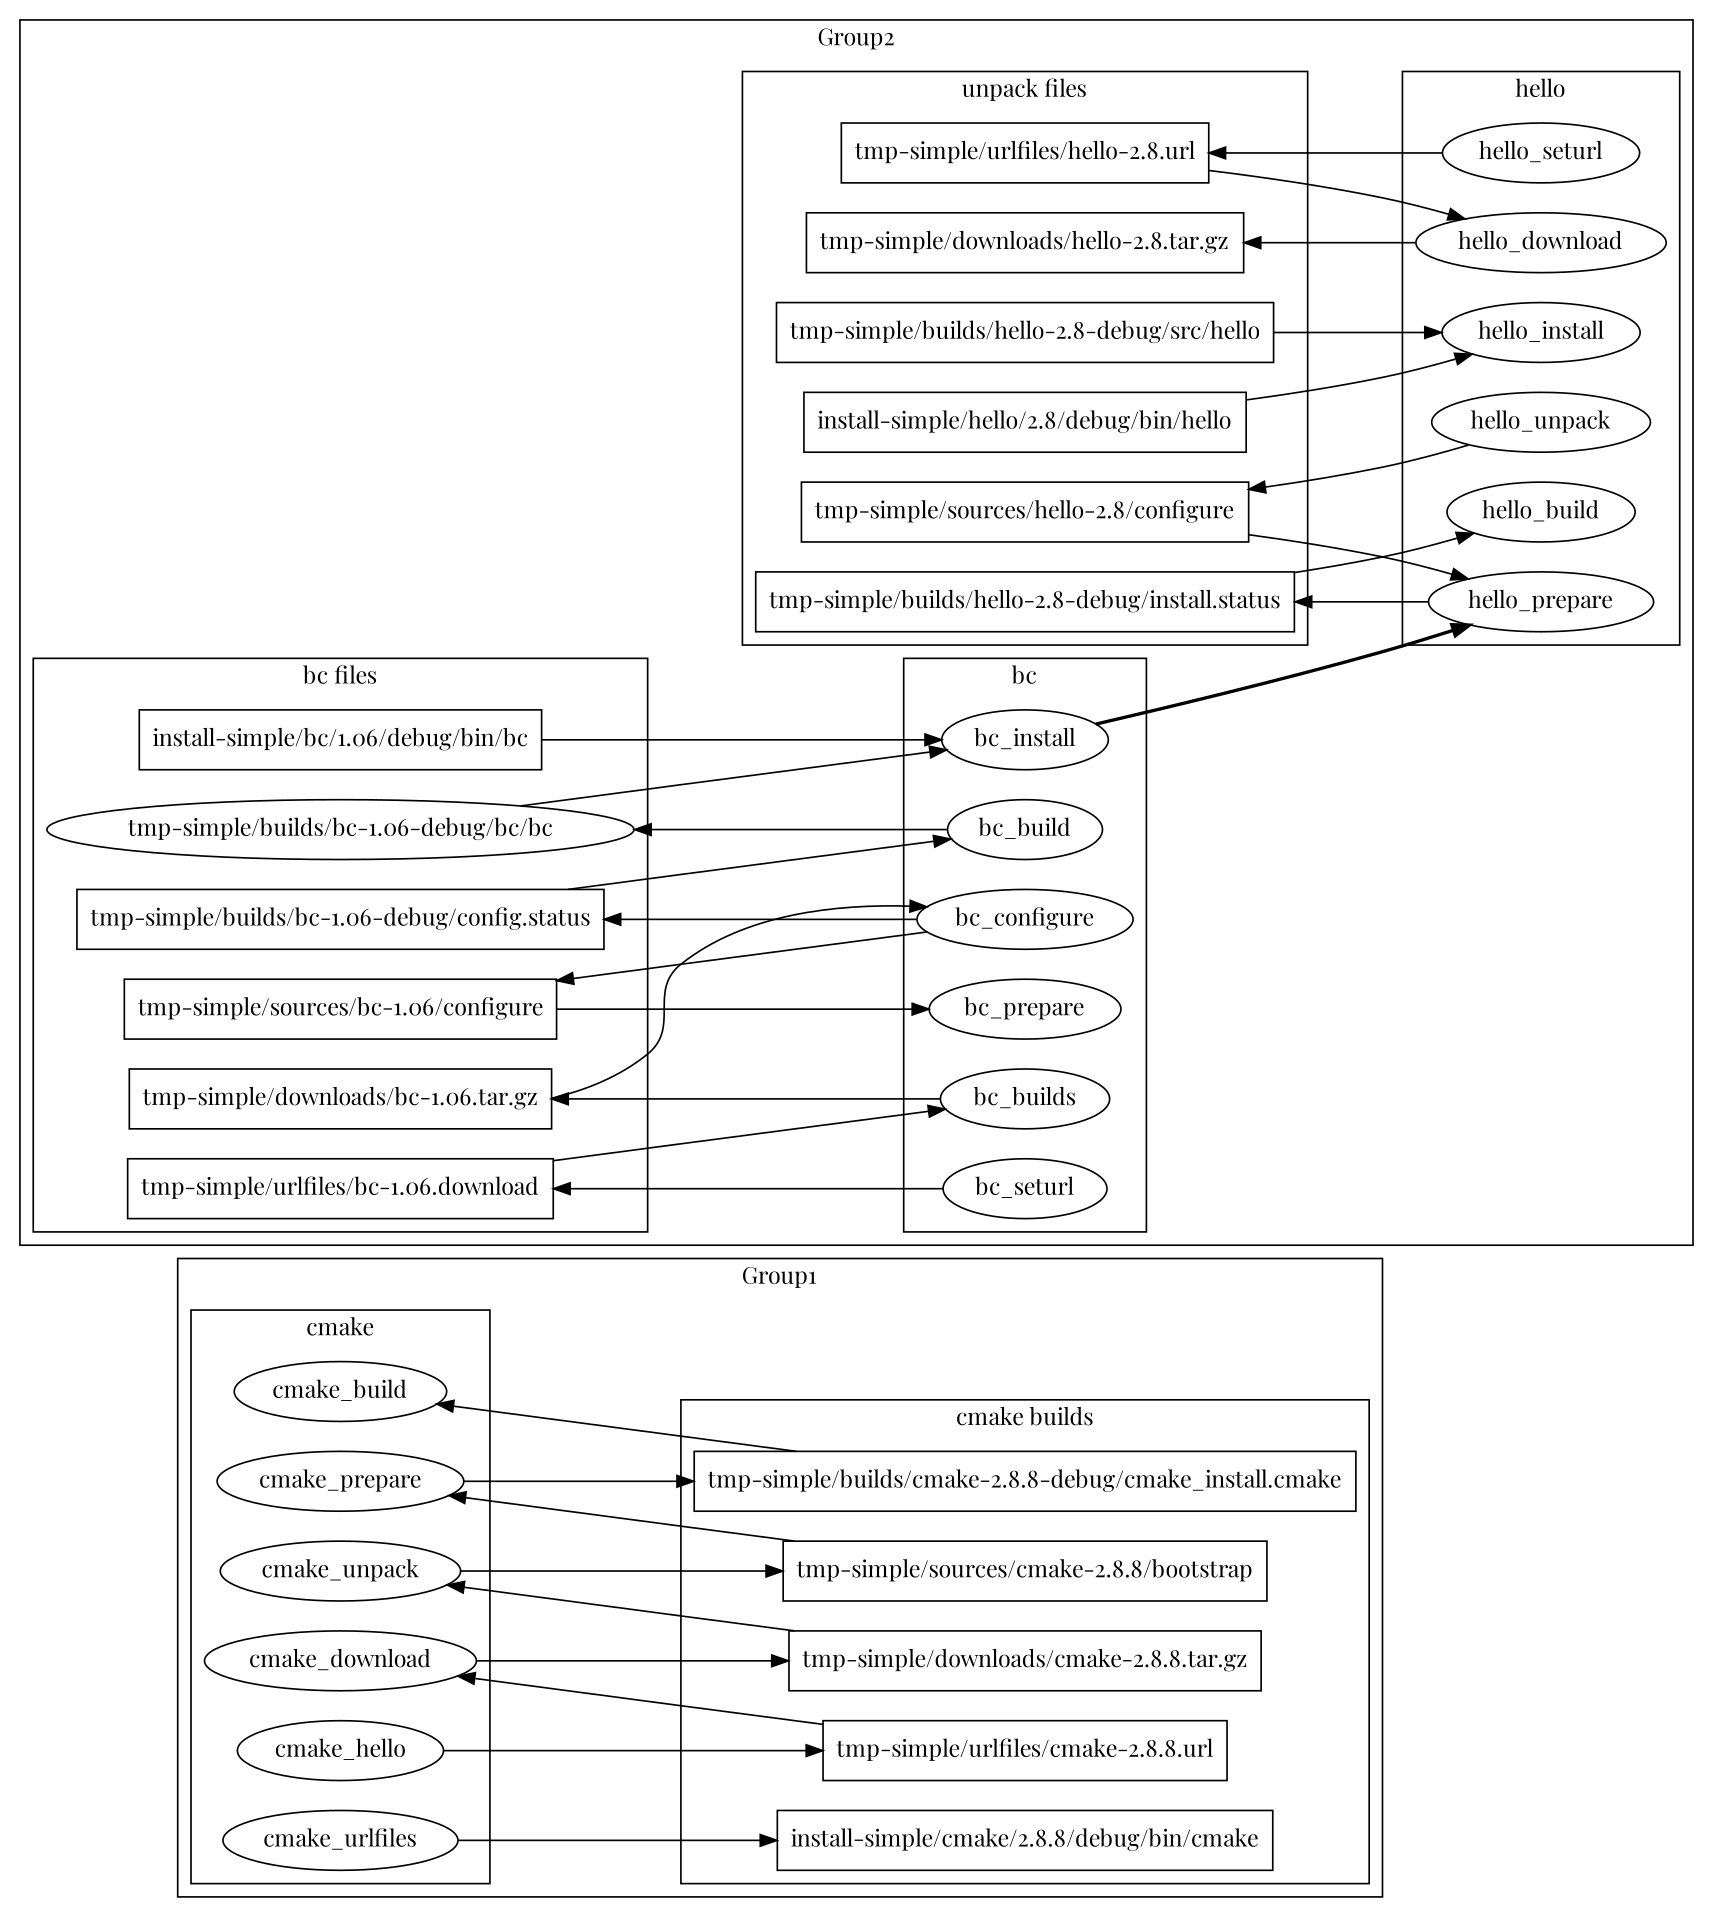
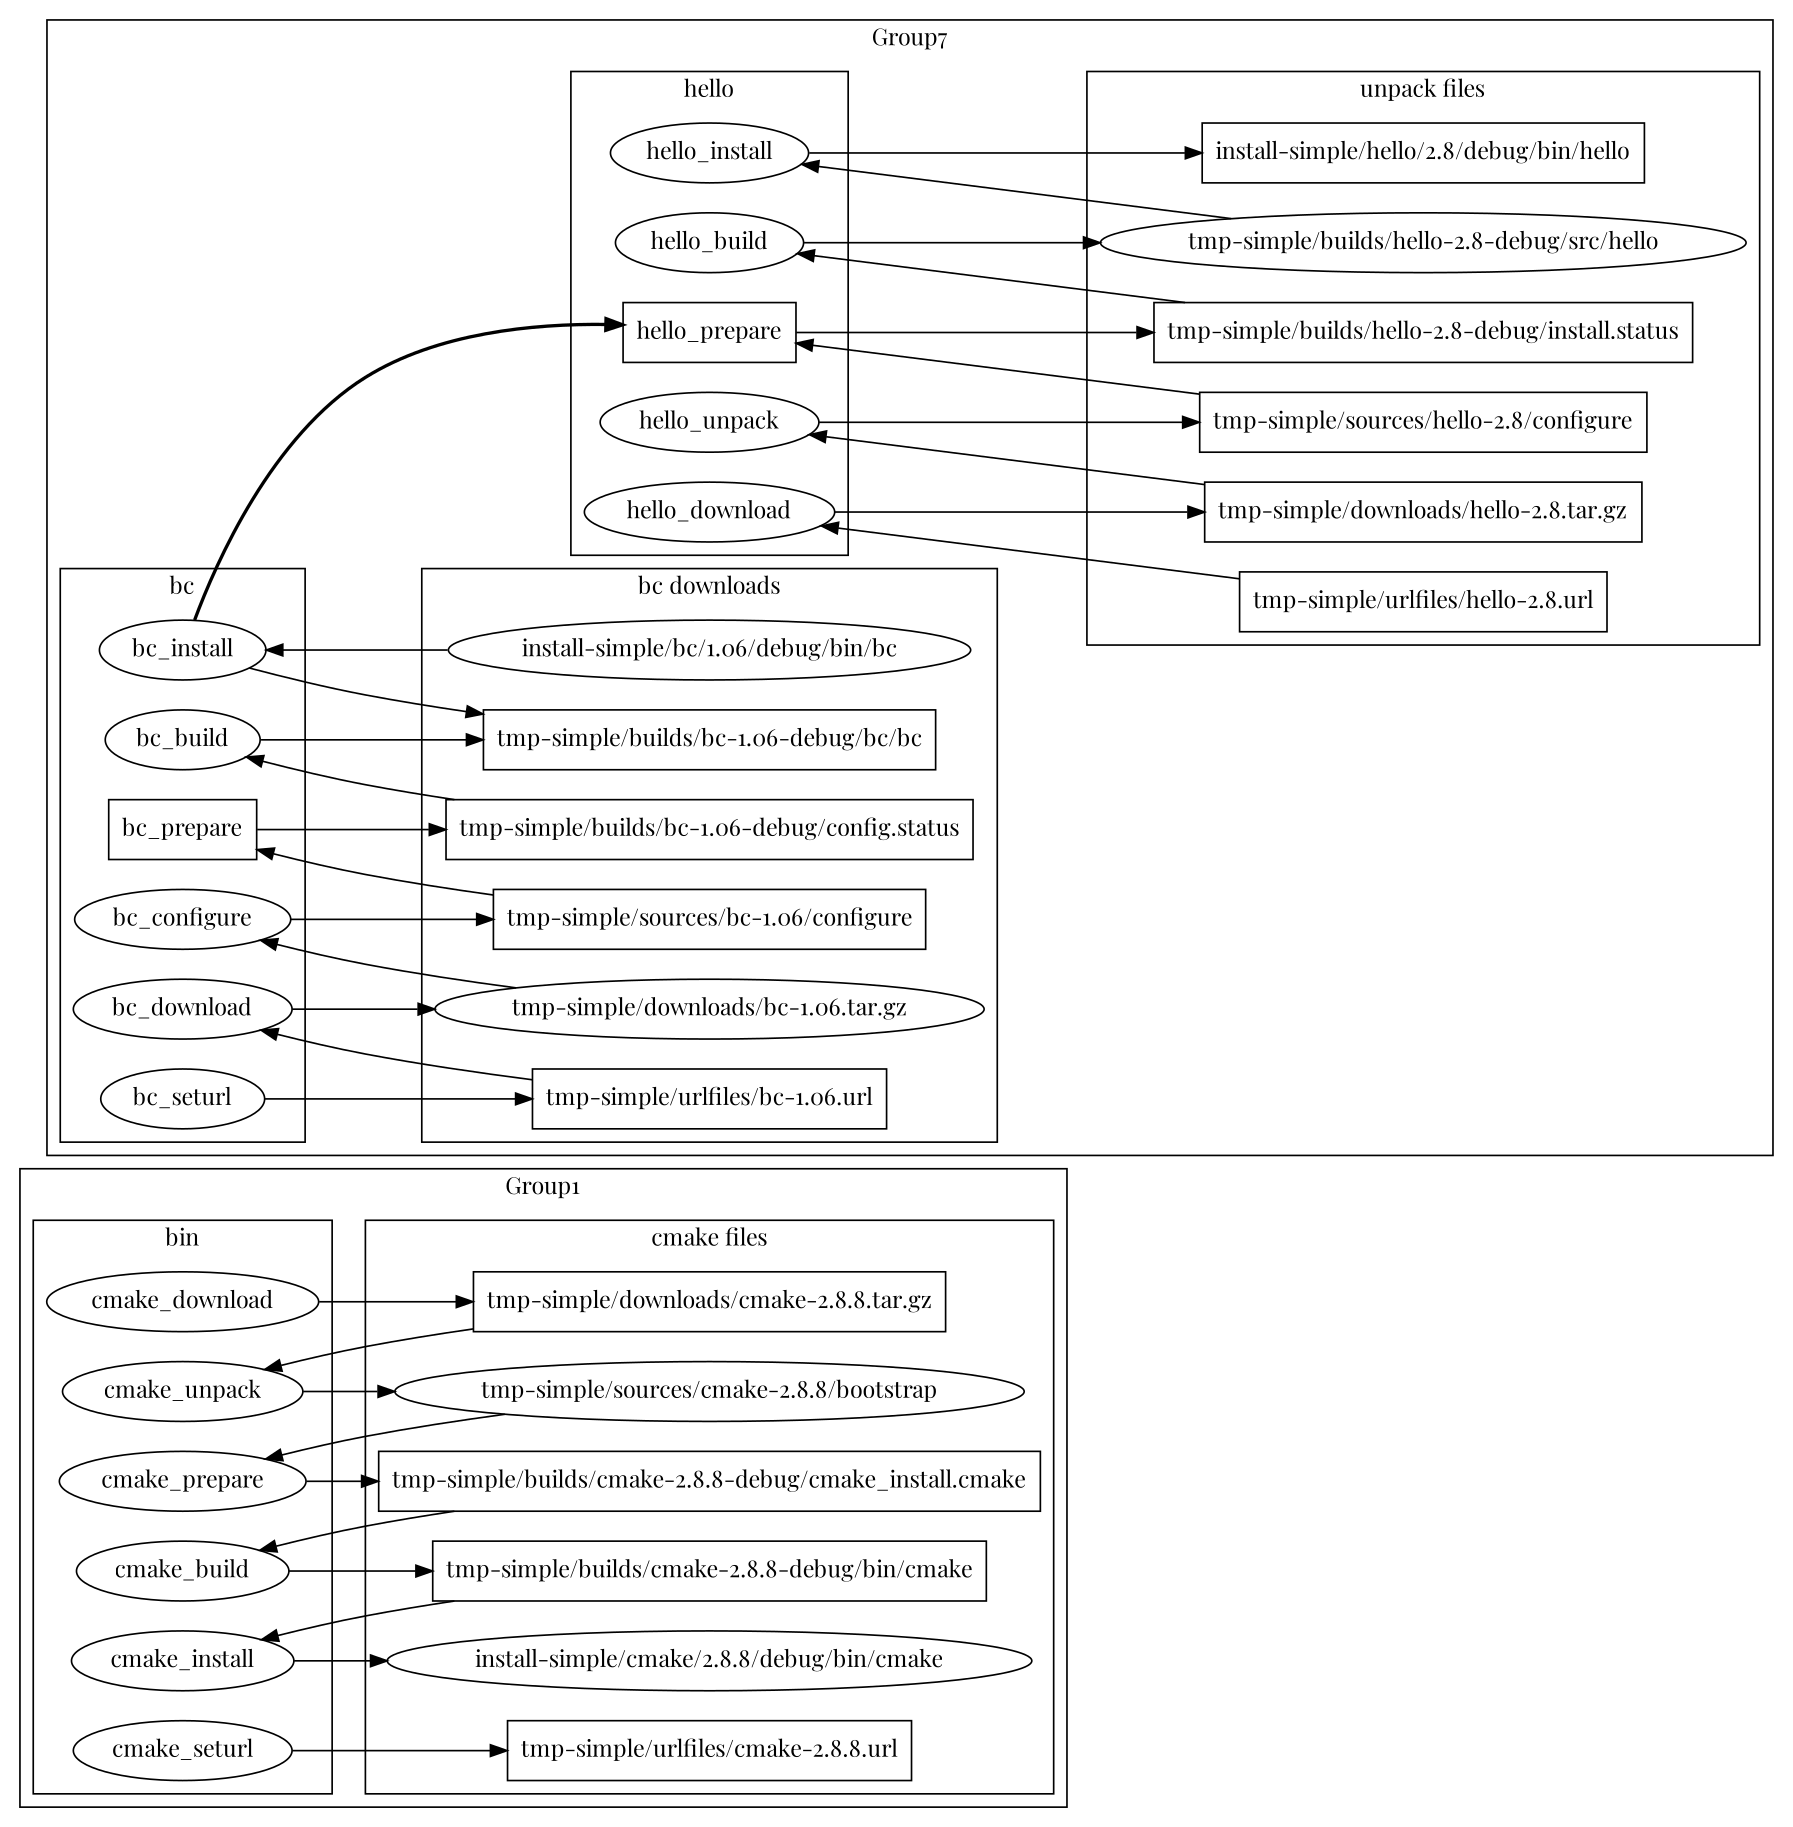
cluster "Group2": label "Group2" -> "Group7"
node "hello_seturl": removed
edge "hello_build" -> "tmp-simple/builds/hello-2.8-debug/src/hello": added
node "tmp-simple/builds/hello-2.8-debug/src/hello": shape box -> ellipse
edge "install-simple/hello/2.8/debug/bin/hello" -> "hello_install": reversed
edge "tmp-simple/downloads/hello-2.8.tar.gz" -> "hello_unpack": added
node "hello_prepare": shape ellipse -> box
cluster "bc files": label "bc files" -> "bc downloads"
node "install-simple/bc/1.06/debug/bin/bc": shape box -> ellipse
edge "tmp-simple/builds/bc-1.06-debug/bc/bc" -> "bc_install": reversed
node "tmp-simple/builds/bc-1.06-debug/bc/bc": shape ellipse -> box
edge "bc_configure" -> "tmp-simple/builds/bc-1.06-debug/config.status": now "bc_prepare" -> "tmp-simple/builds/bc-1.06-debug/config.status"
node "bc_prepare": shape ellipse -> box
node "tmp-simple/downloads/bc-1.06.tar.gz": shape box -> ellipse
node "bc_builds": label "bc_builds" -> "bc_download"
node "tmp-simple/urlfiles/bc-1.06.download": label "tmp-simple/urlfiles/bc-1.06.download" -> "tmp-simple/urlfiles/bc-1.06.url"
cluster "cmake": label "cmake" -> "bin"
cluster "cmake builds": label "cmake builds" -> "cmake files"
node "tmp-simple/builds/cmake-2.8.8-debug/bin/cmake": added
node "tmp-simple/sources/cmake-2.8.8/bootstrap": shape box -> ellipse
edge "tmp-simple/urlfiles/cmake-2.8.8.url" -> "cmake_download": removed
node "cmake_hello": label "cmake_hello" -> "cmake_seturl"
node "cmake_urlfiles": label "cmake_urlfiles" -> "cmake_install"
node "install-simple/cmake/2.8.8/debug/bin/cmake": shape box -> ellipse
